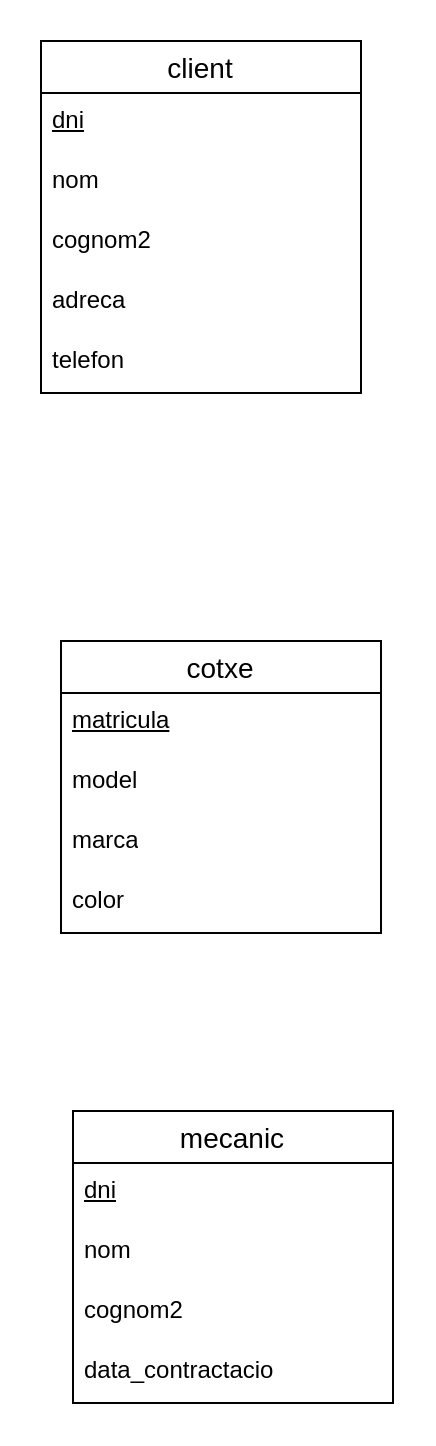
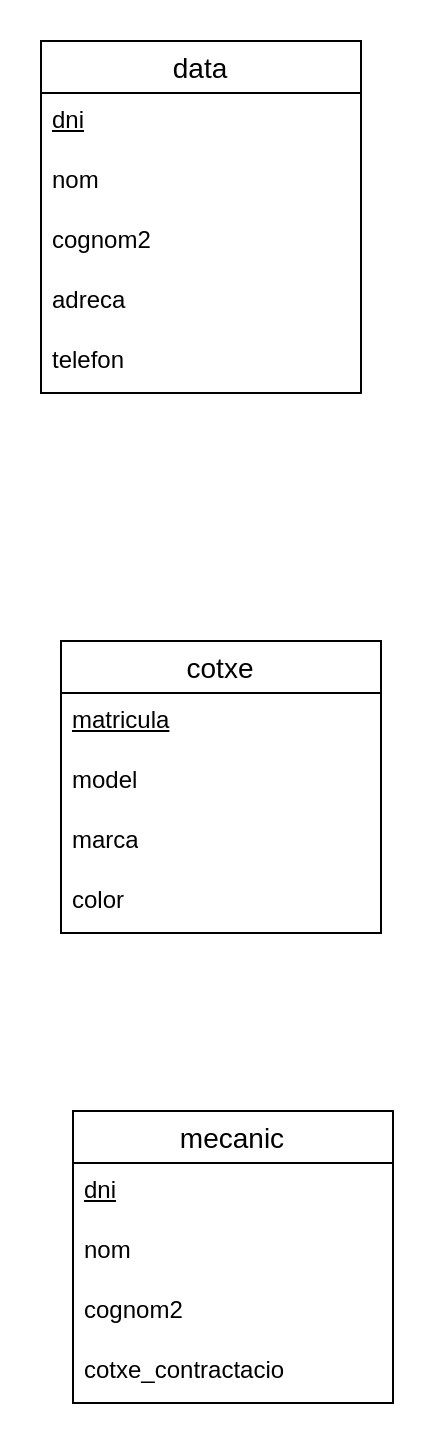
node "client": label "client" -> "data"
node "data_contractacio": label "data_contractacio" -> "cotxe_contractacio"
